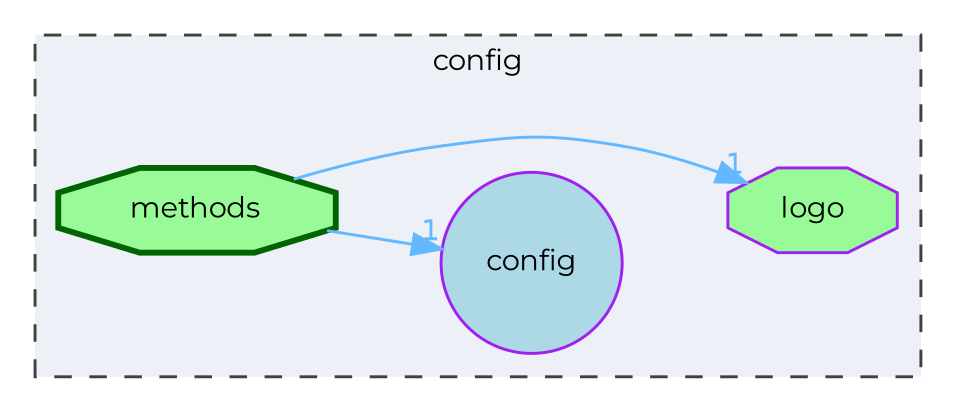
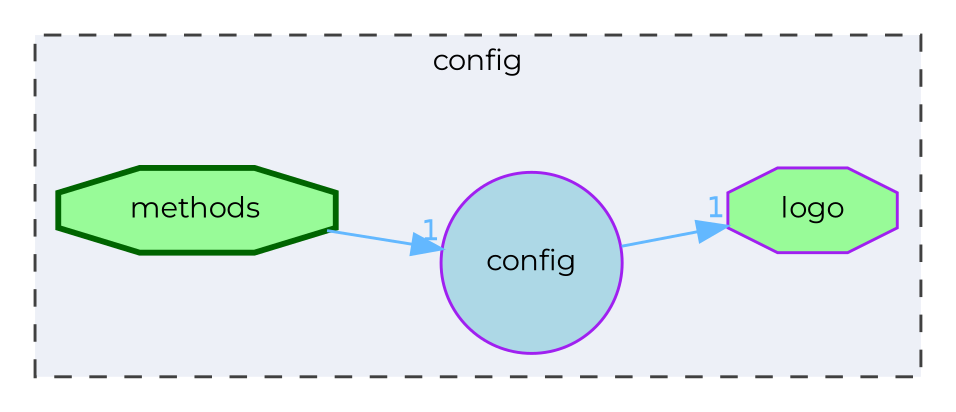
edge "methods" -> "logo": now "config" -> "logo"
